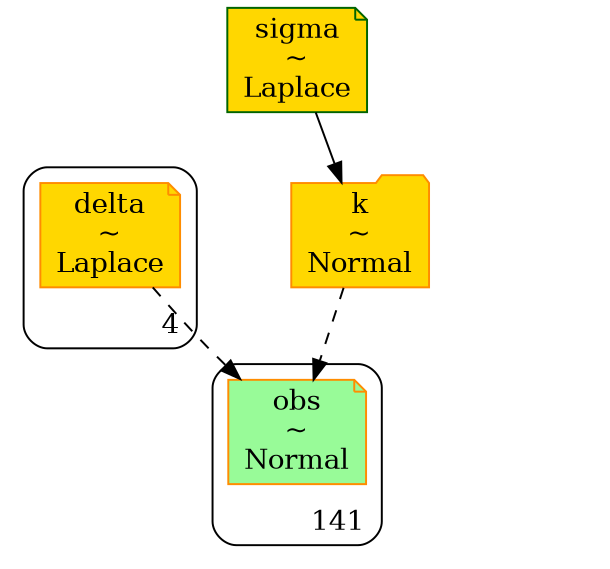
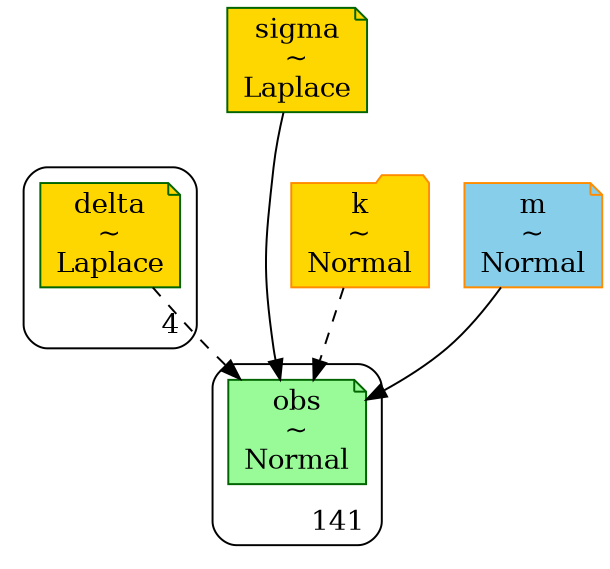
edge "sigma ~ Laplace" -> "k ~ Normal": now "sigma ~ Laplace" -> "obs ~ Normal"
node "delta ~ Laplace": color darkorange -> darkgreen
node "m ~ Normal": added
node "obs ~ Normal": color darkorange -> darkgreen
